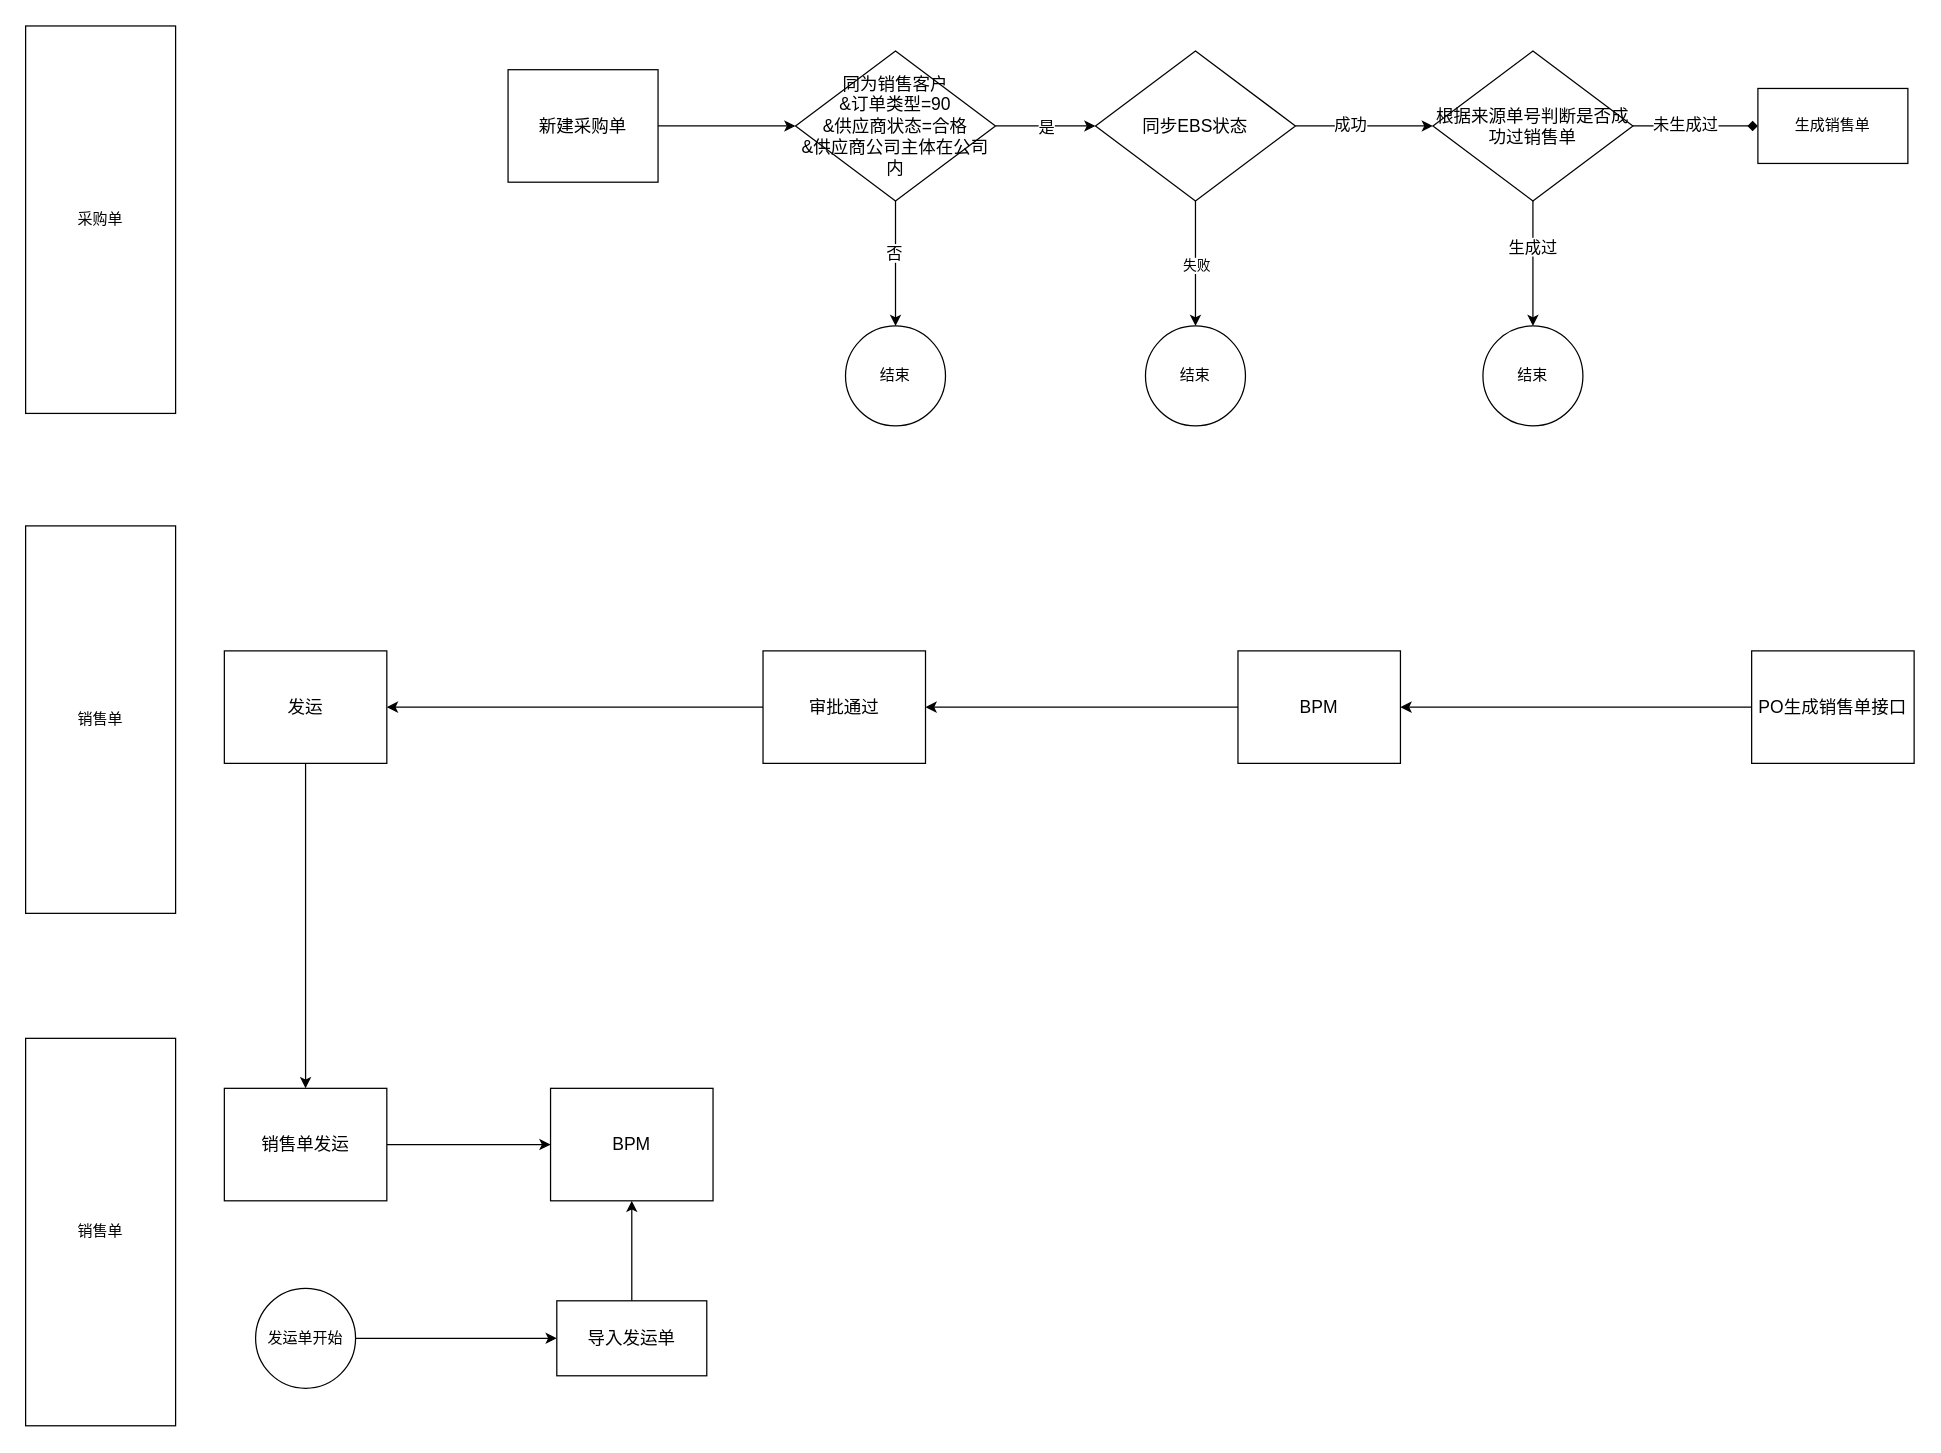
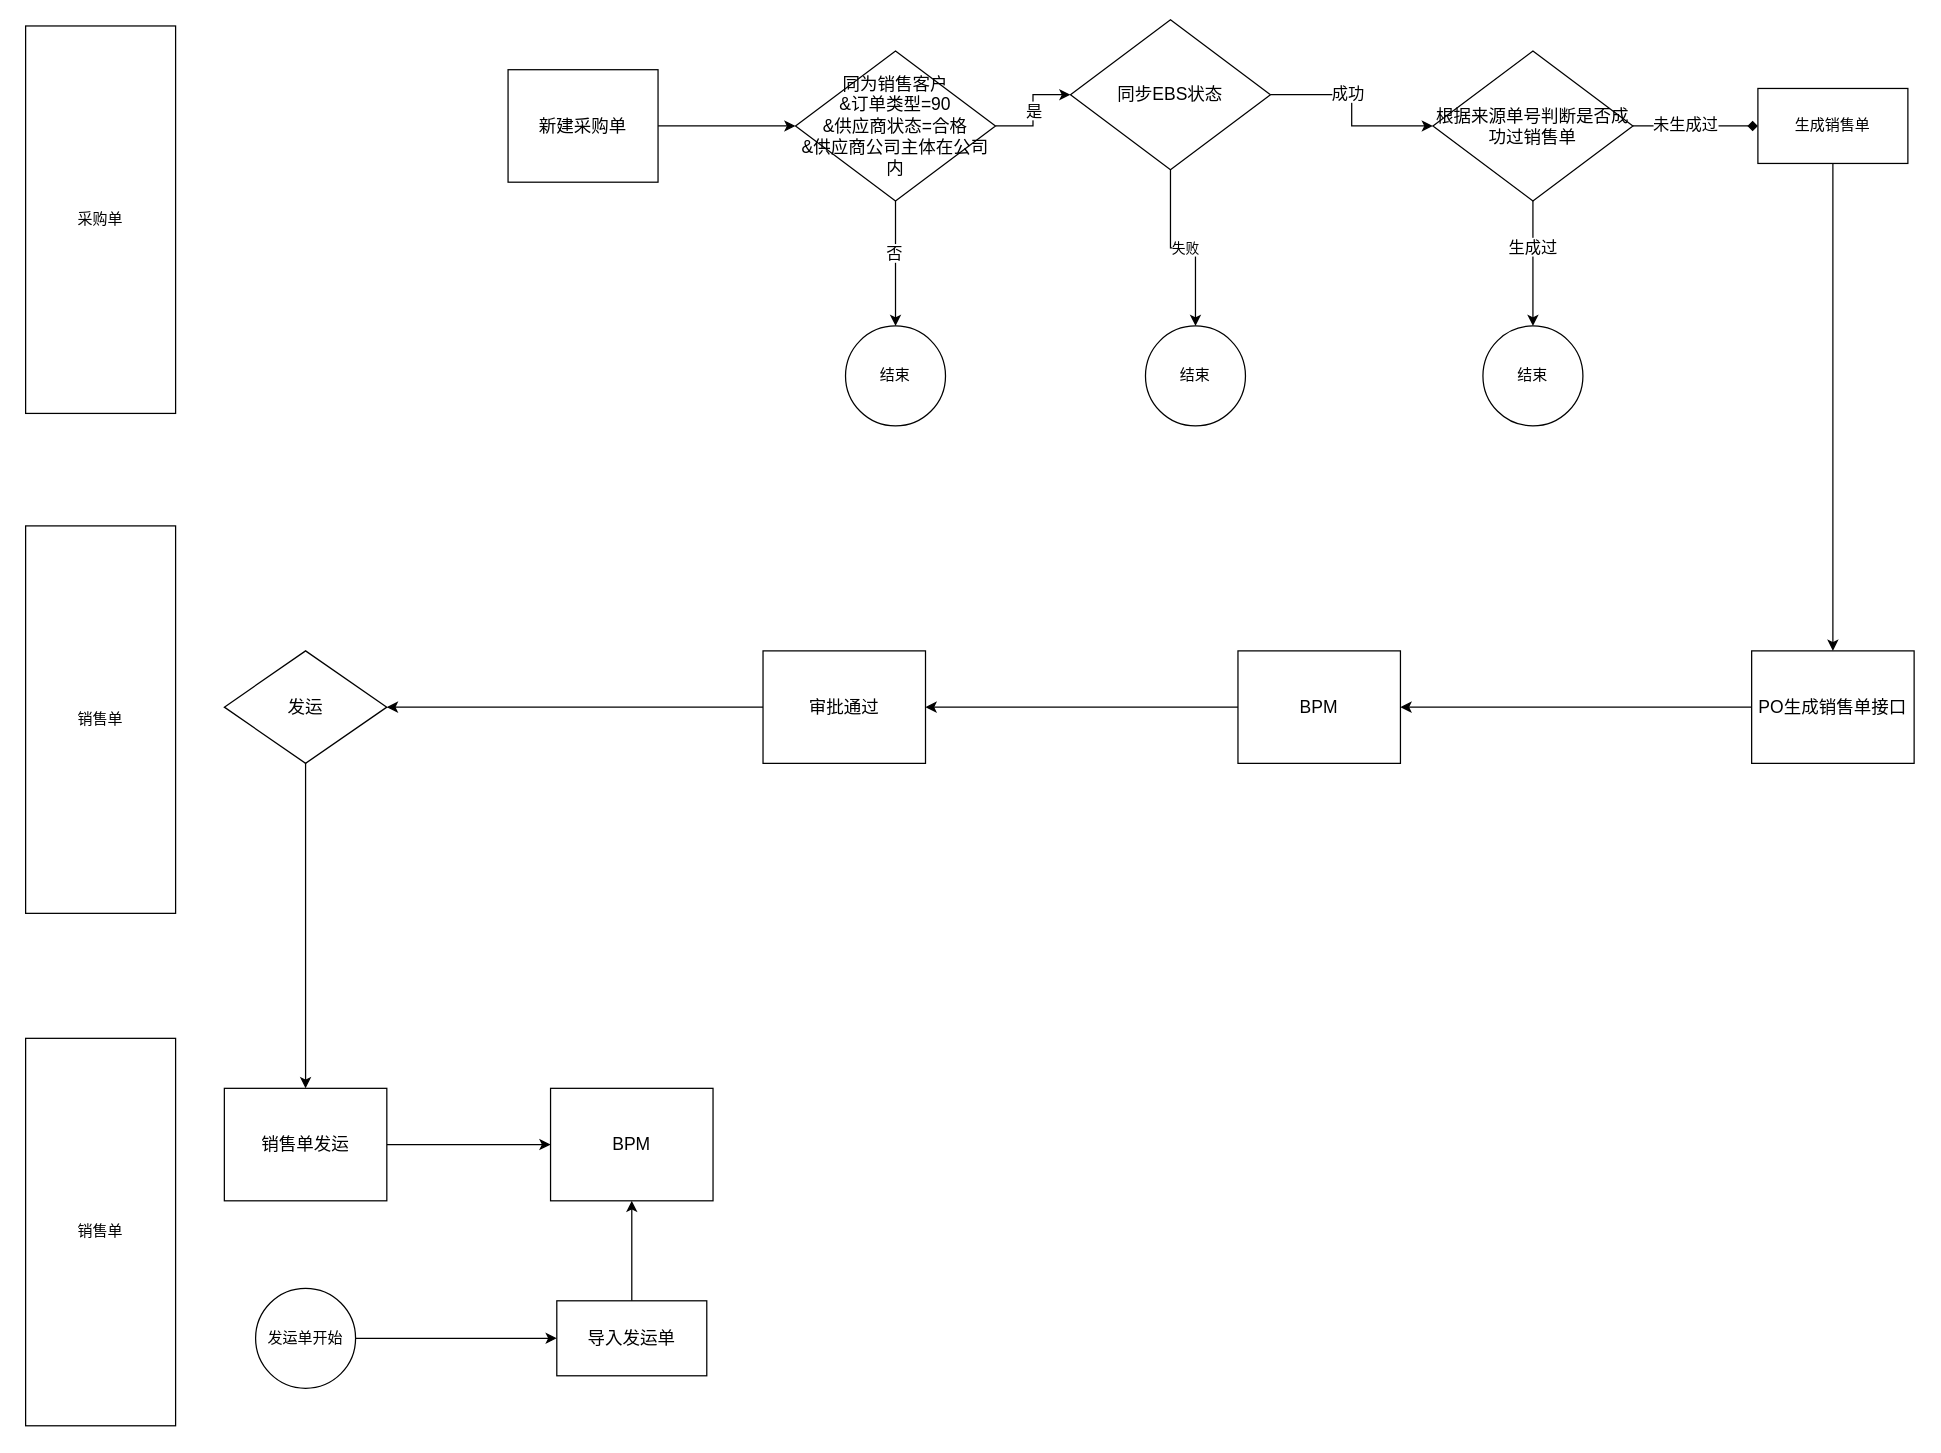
node "同步EBS状态": moved (1196, 126) -> (1171, 94)
edge "生成销售单" -> "PO生成销售单接口": added
node "发运": shape rectangle -> diamond
